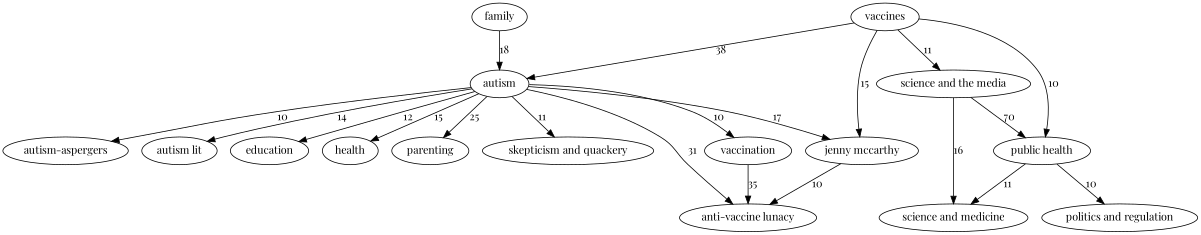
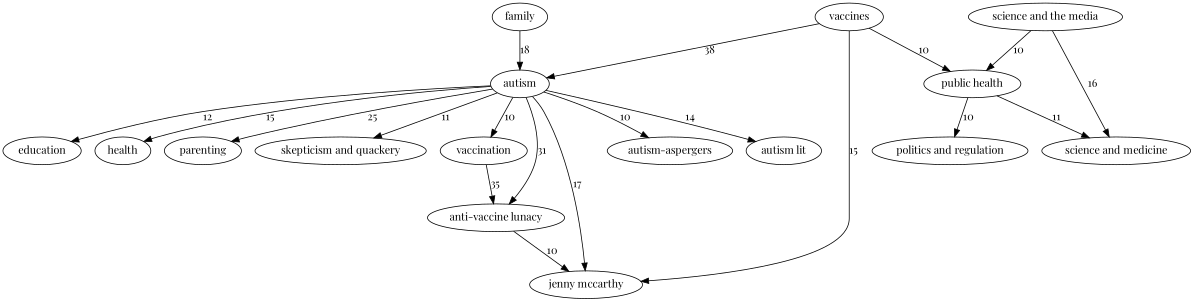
edge "vaccines" -> "science and the media": removed, label "11"
edge "science and the media" -> "public health": label "70" -> "10"
edge "jenny mccarthy" -> "anti-vaccine lunacy": reversed
